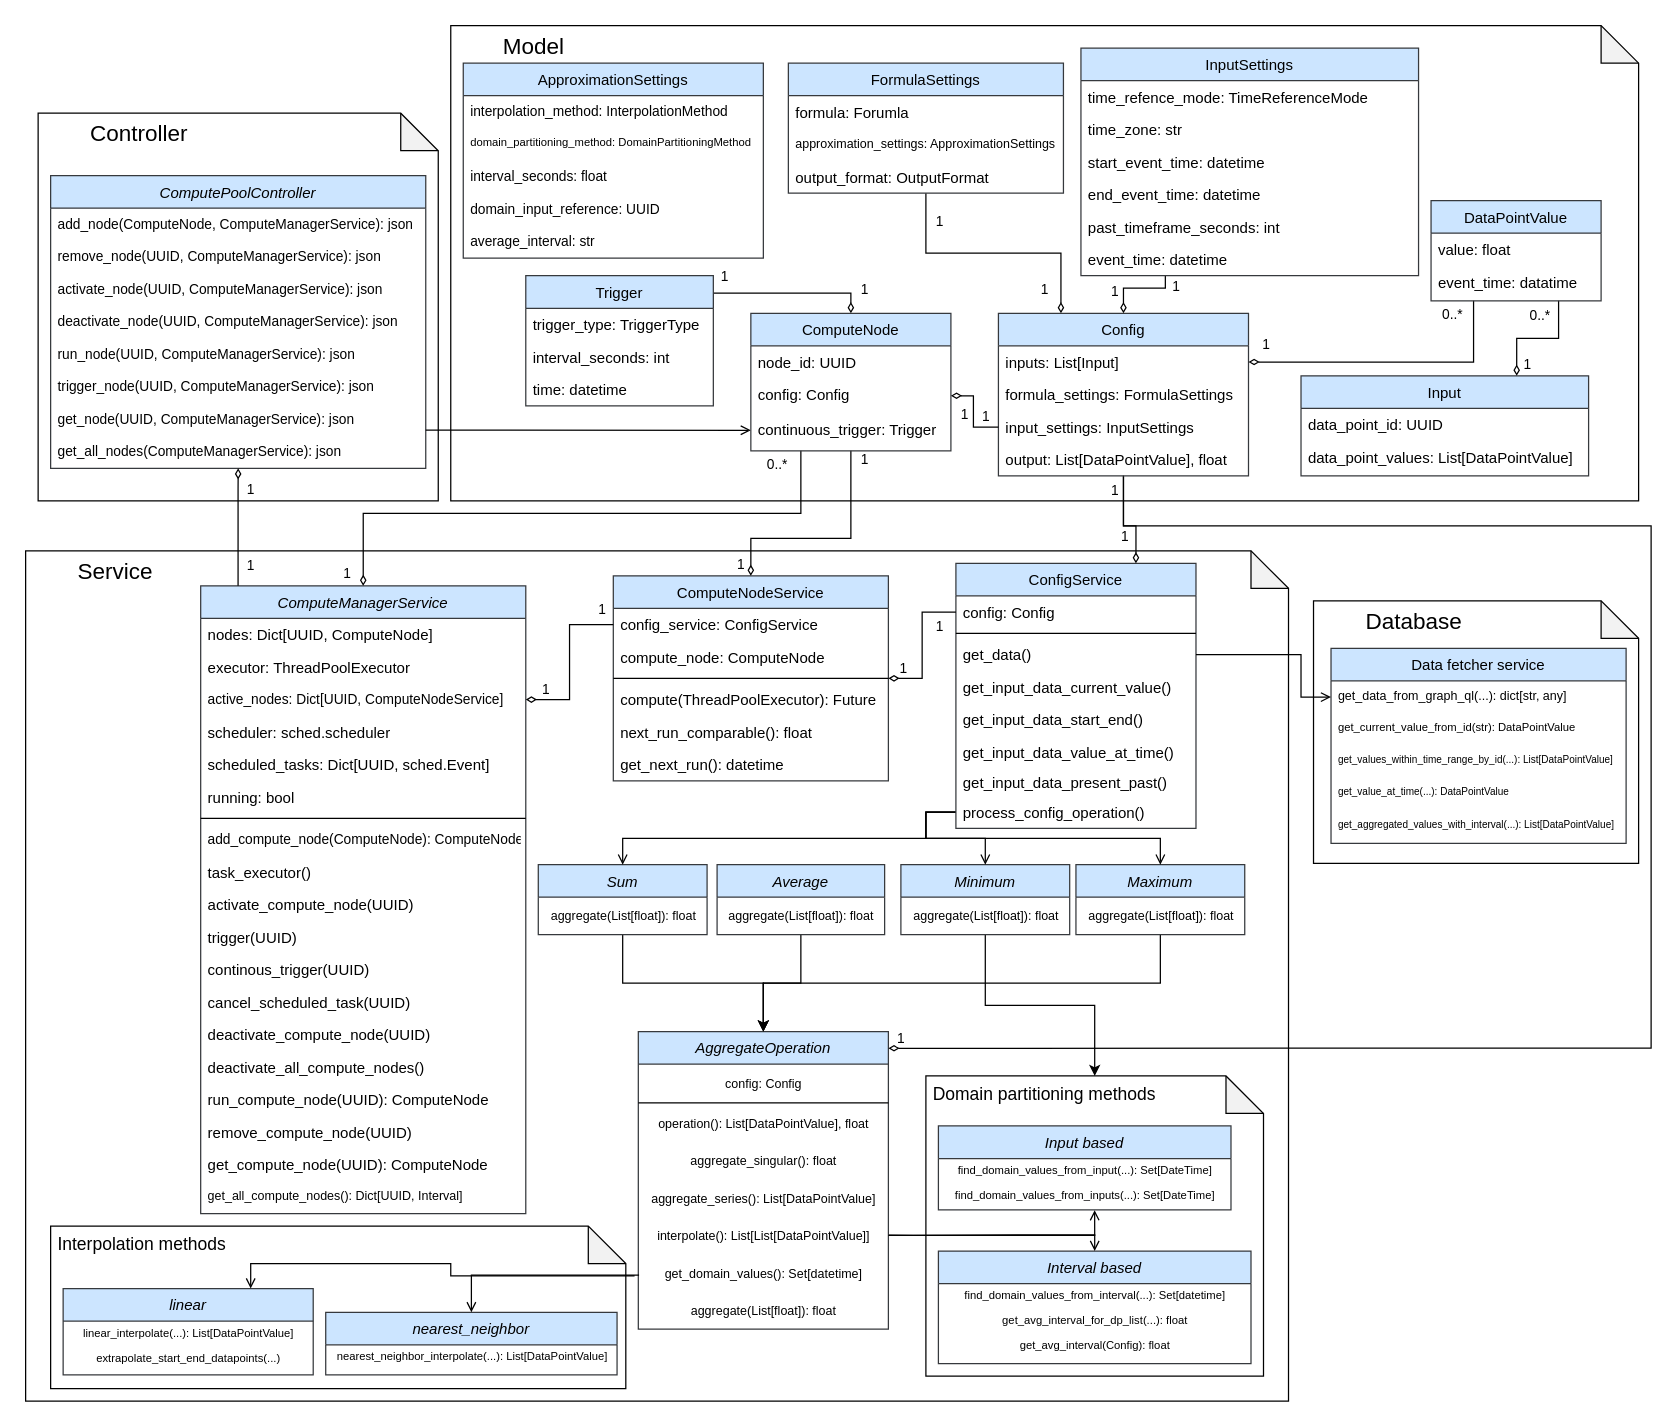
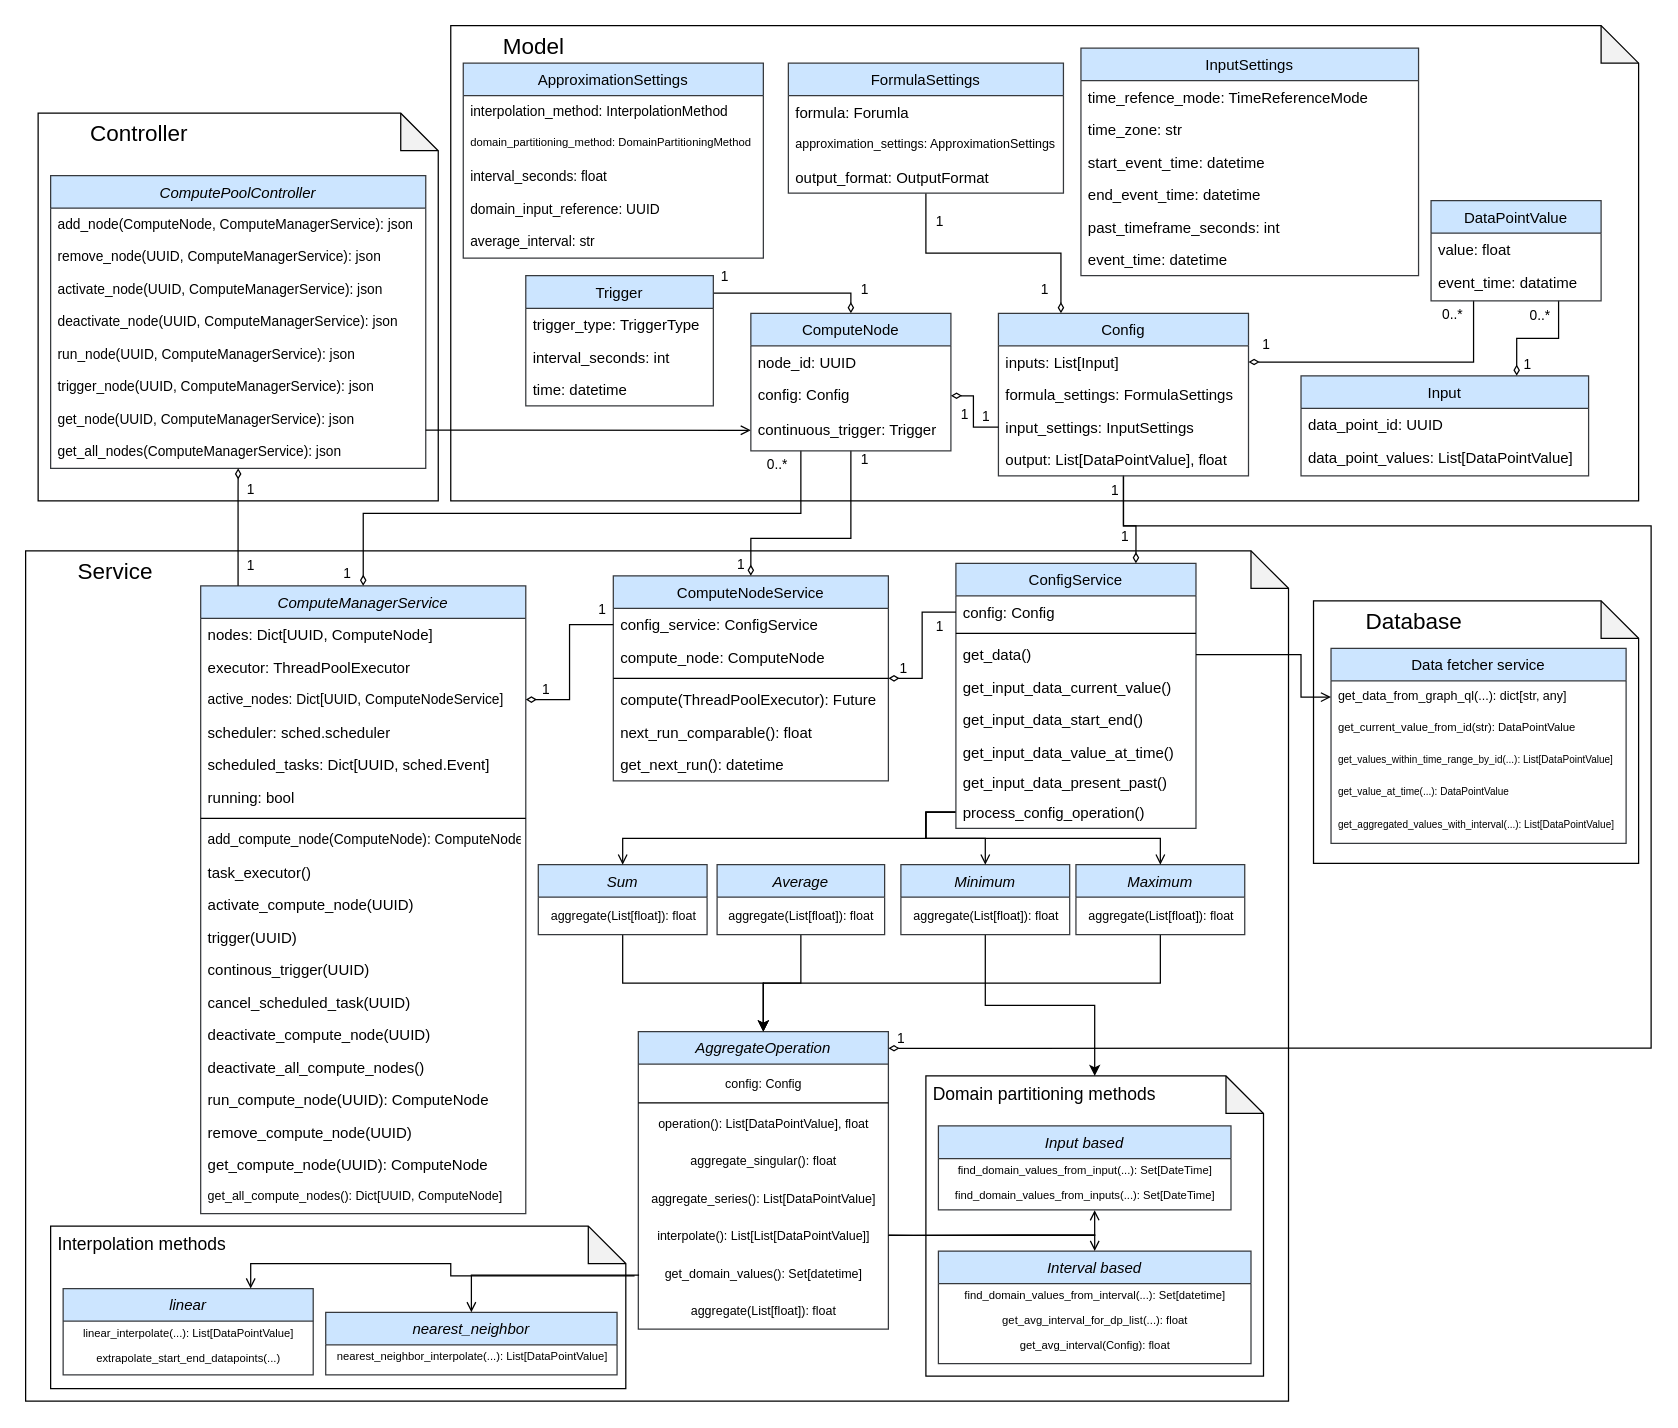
edge "InputSettings" -> "Config": removed, labels "1", "1"
node "get_all_compute_nodes(): Dict[UUID, Interval]": label "get_all_compute_nodes(): Dict[UUID, Interval]" -> "get_all_compute_nodes(): Dict[UUID, ComputeNode]"
